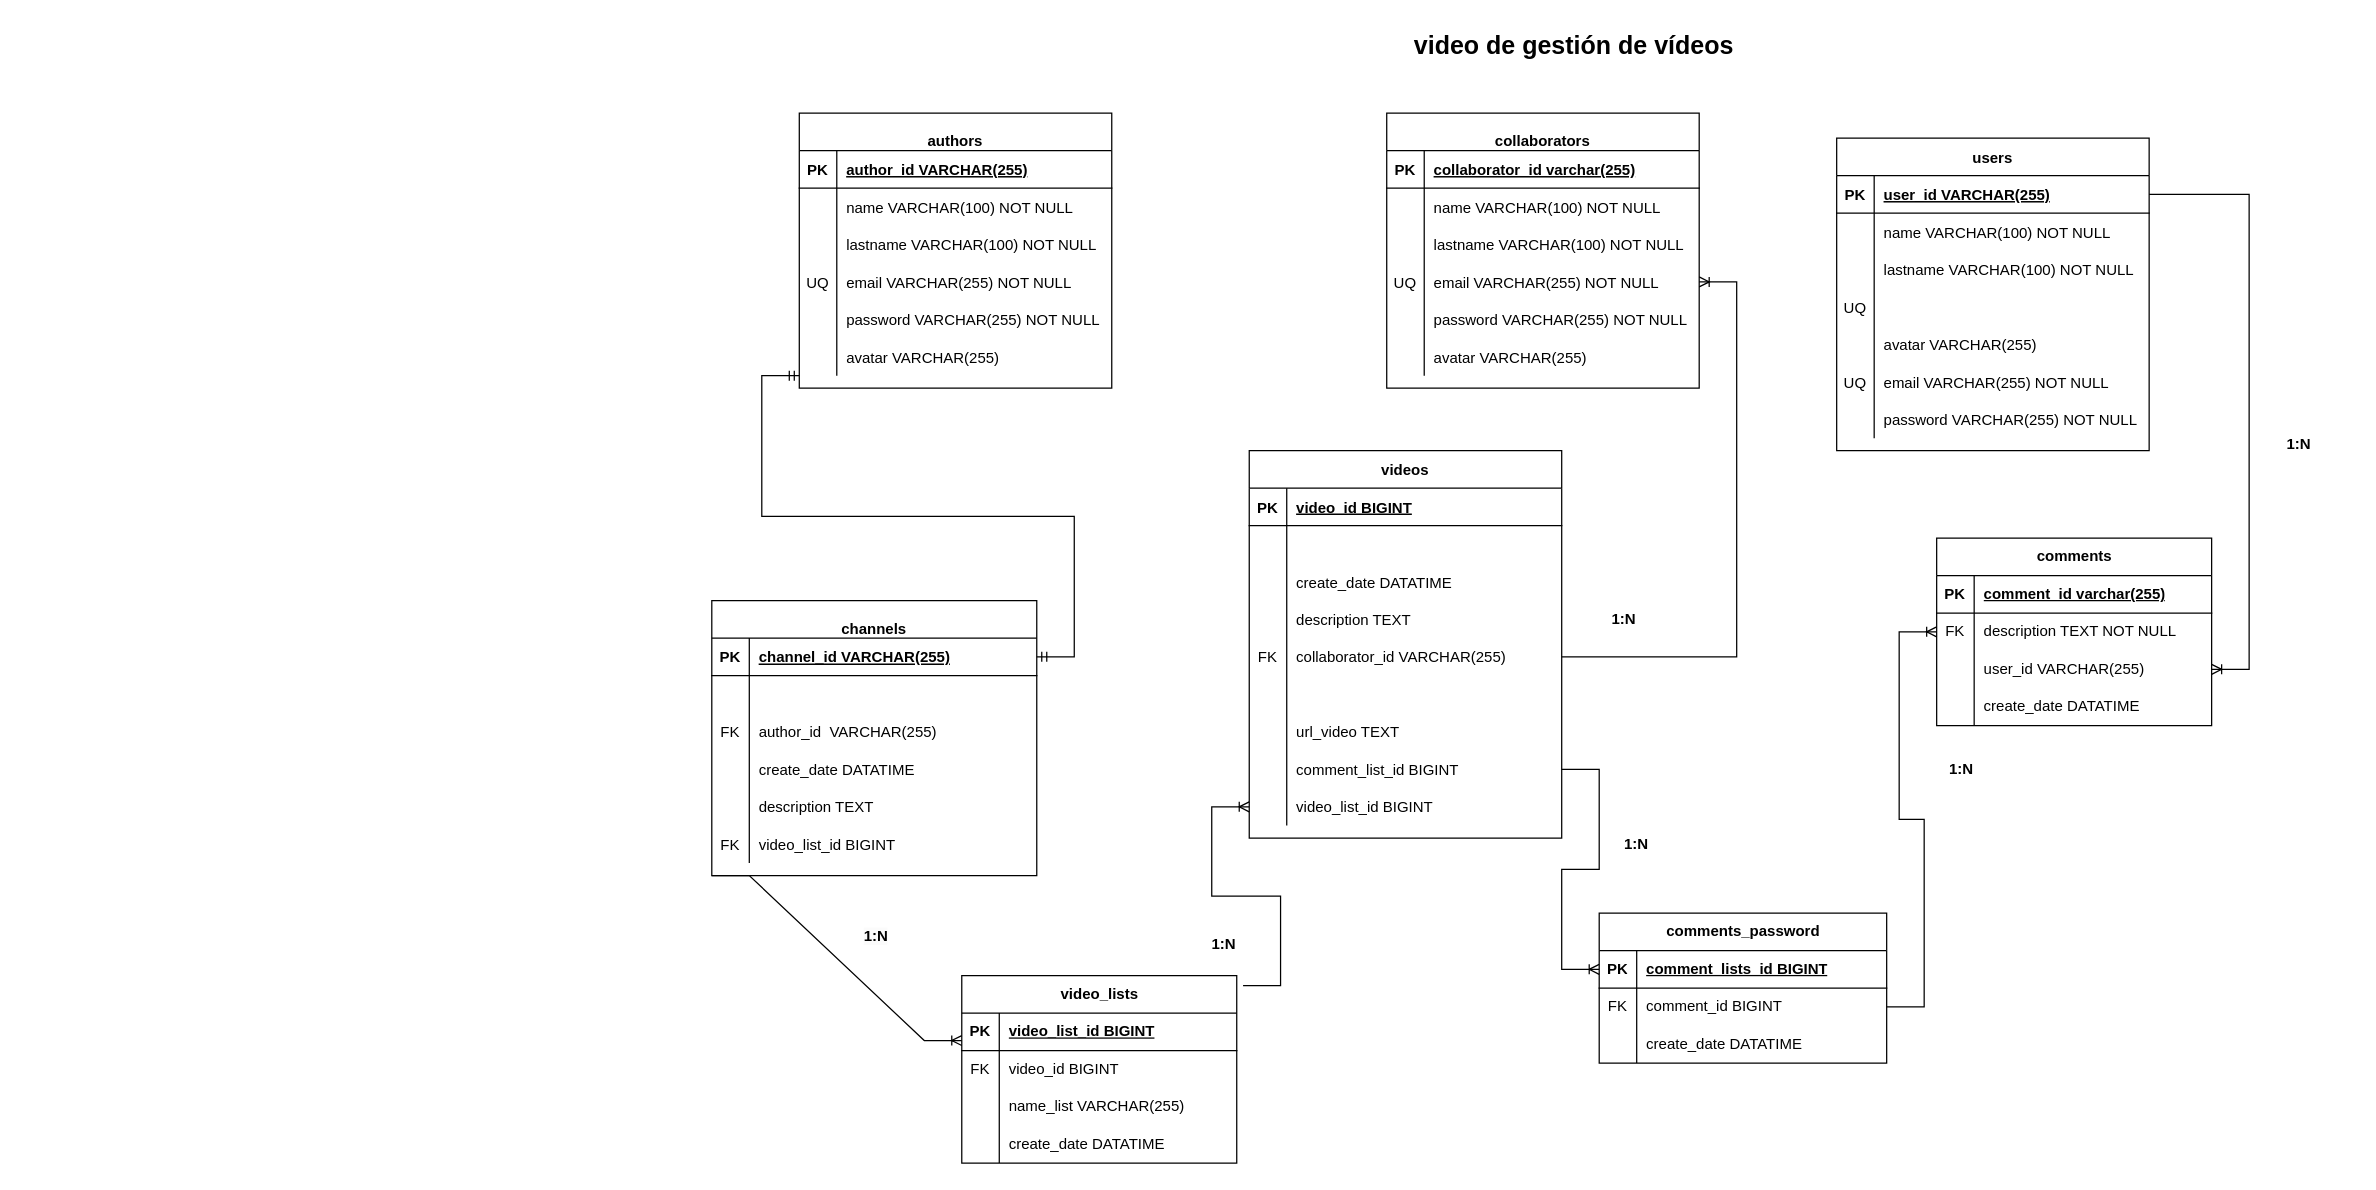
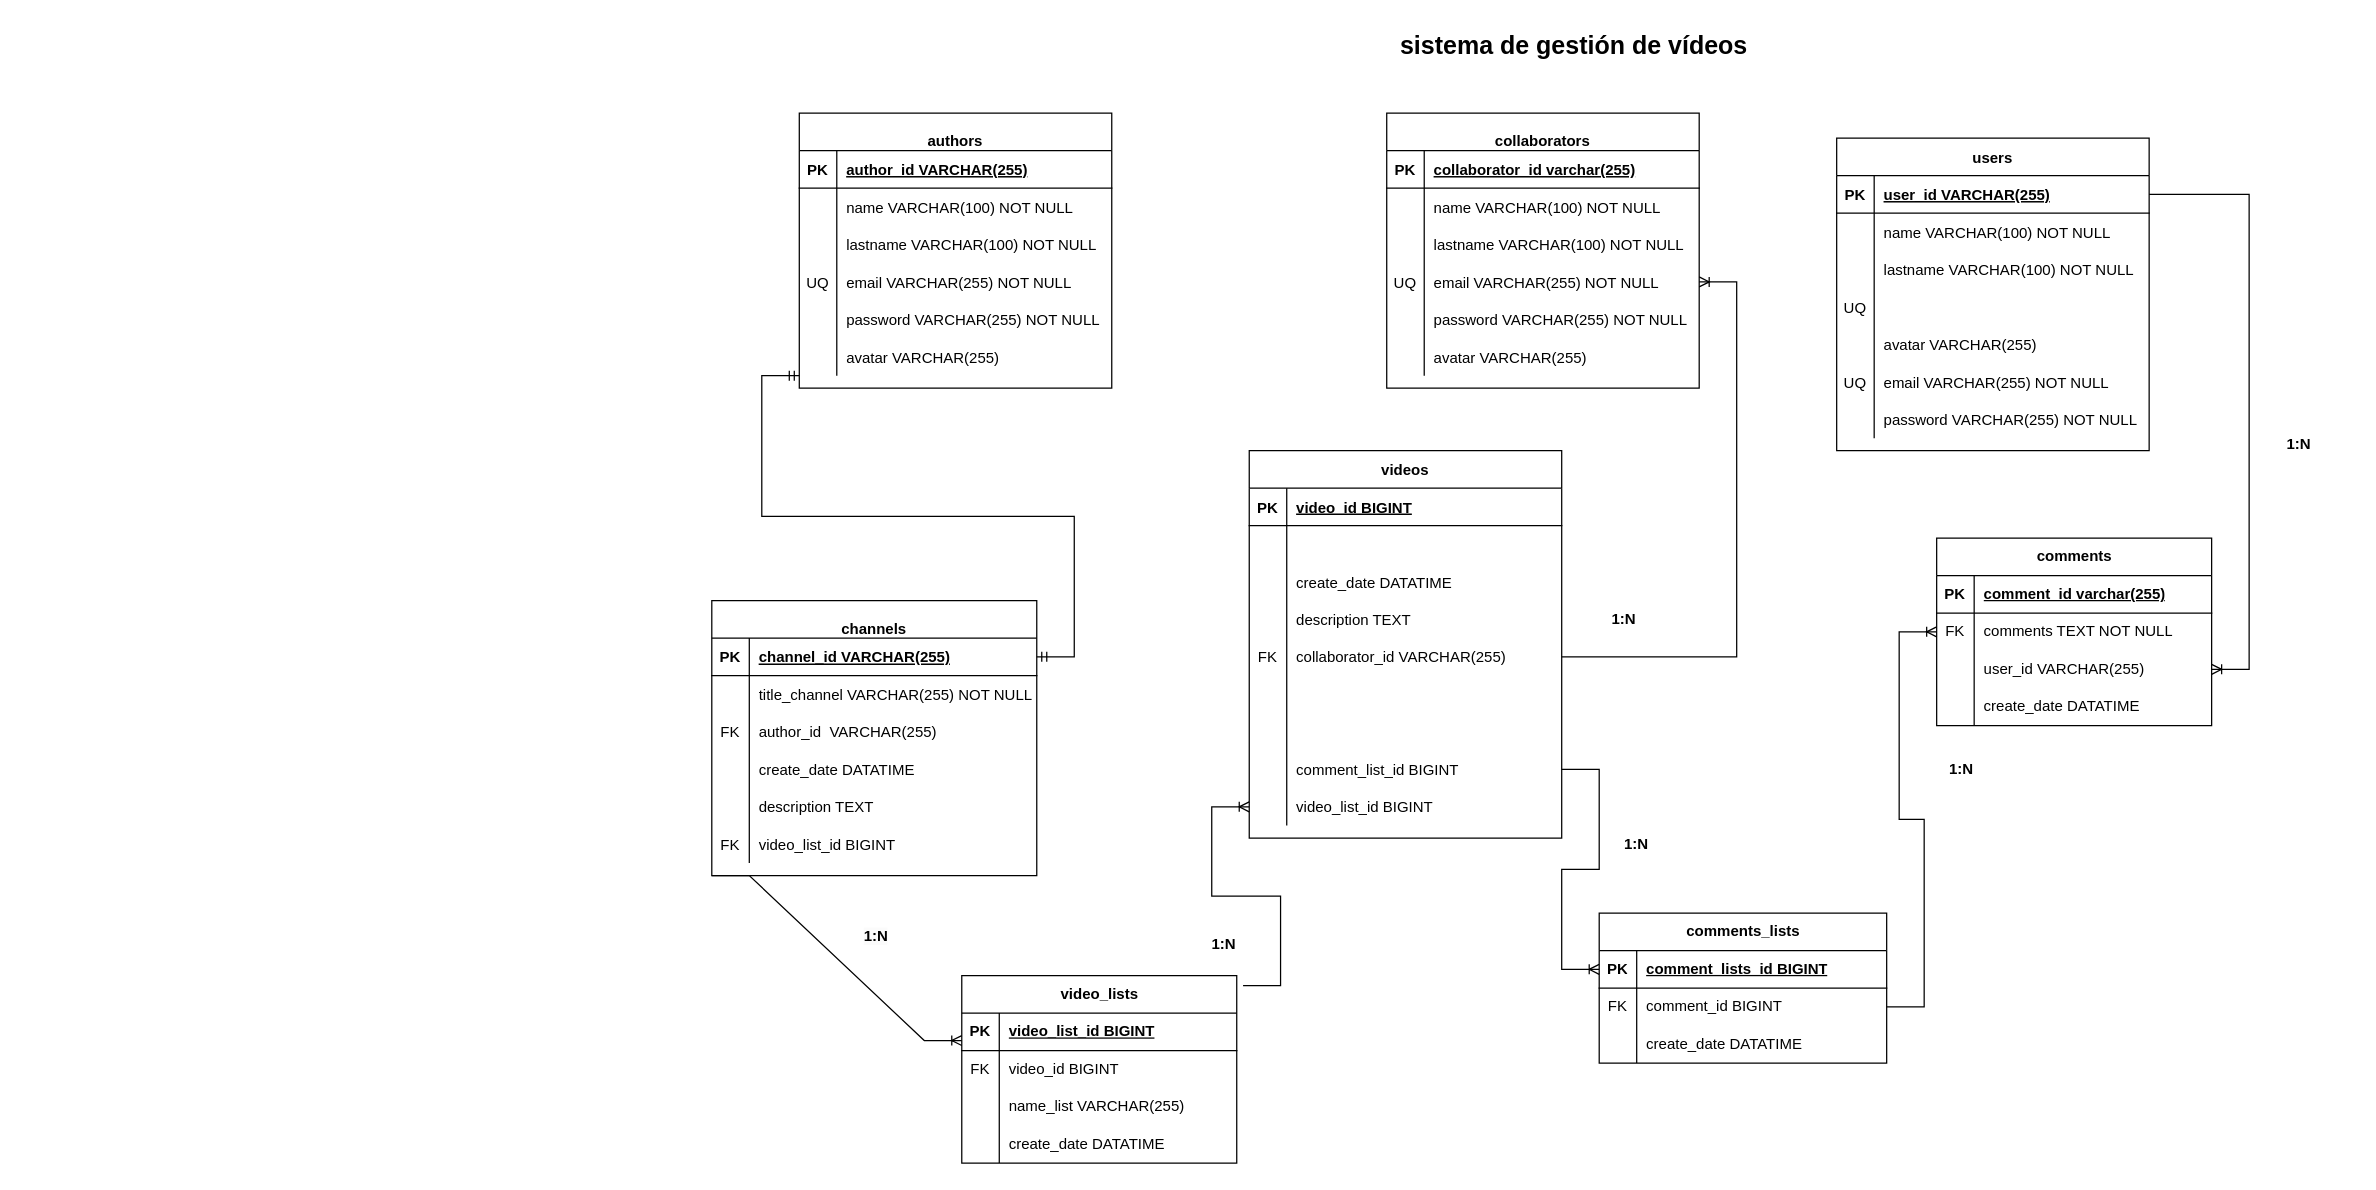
node "video de gestión de vídeos": label "video de gestión de vídeos" -> "sistema de gestión de vídeos"
node "description TEXT NOT NULL": label "description TEXT NOT NULL" -> "comments TEXT NOT NULL"
node "title_channel VARCHAR(255) NOT NULL": added
node "url_video TEXT": removed
node "comments_password": label "comments_password" -> "comments_lists"
